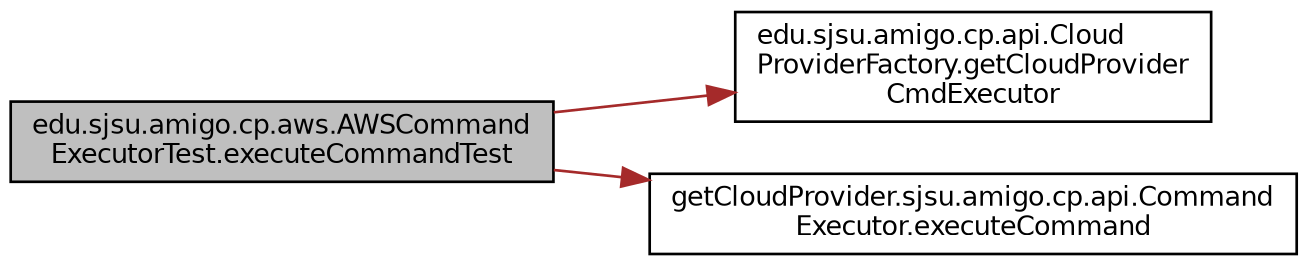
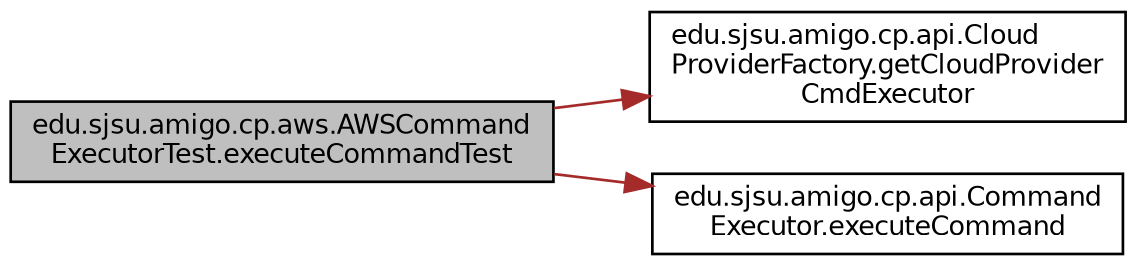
node "getCloudProvider.sjsu.amigo.cp.api.Command Executor.executeCommand": label "getCloudProvider.sjsu.amigo.cp.api.Command Executor.executeCommand" -> "edu.sjsu.amigo.cp.api.Command Executor.executeCommand"
